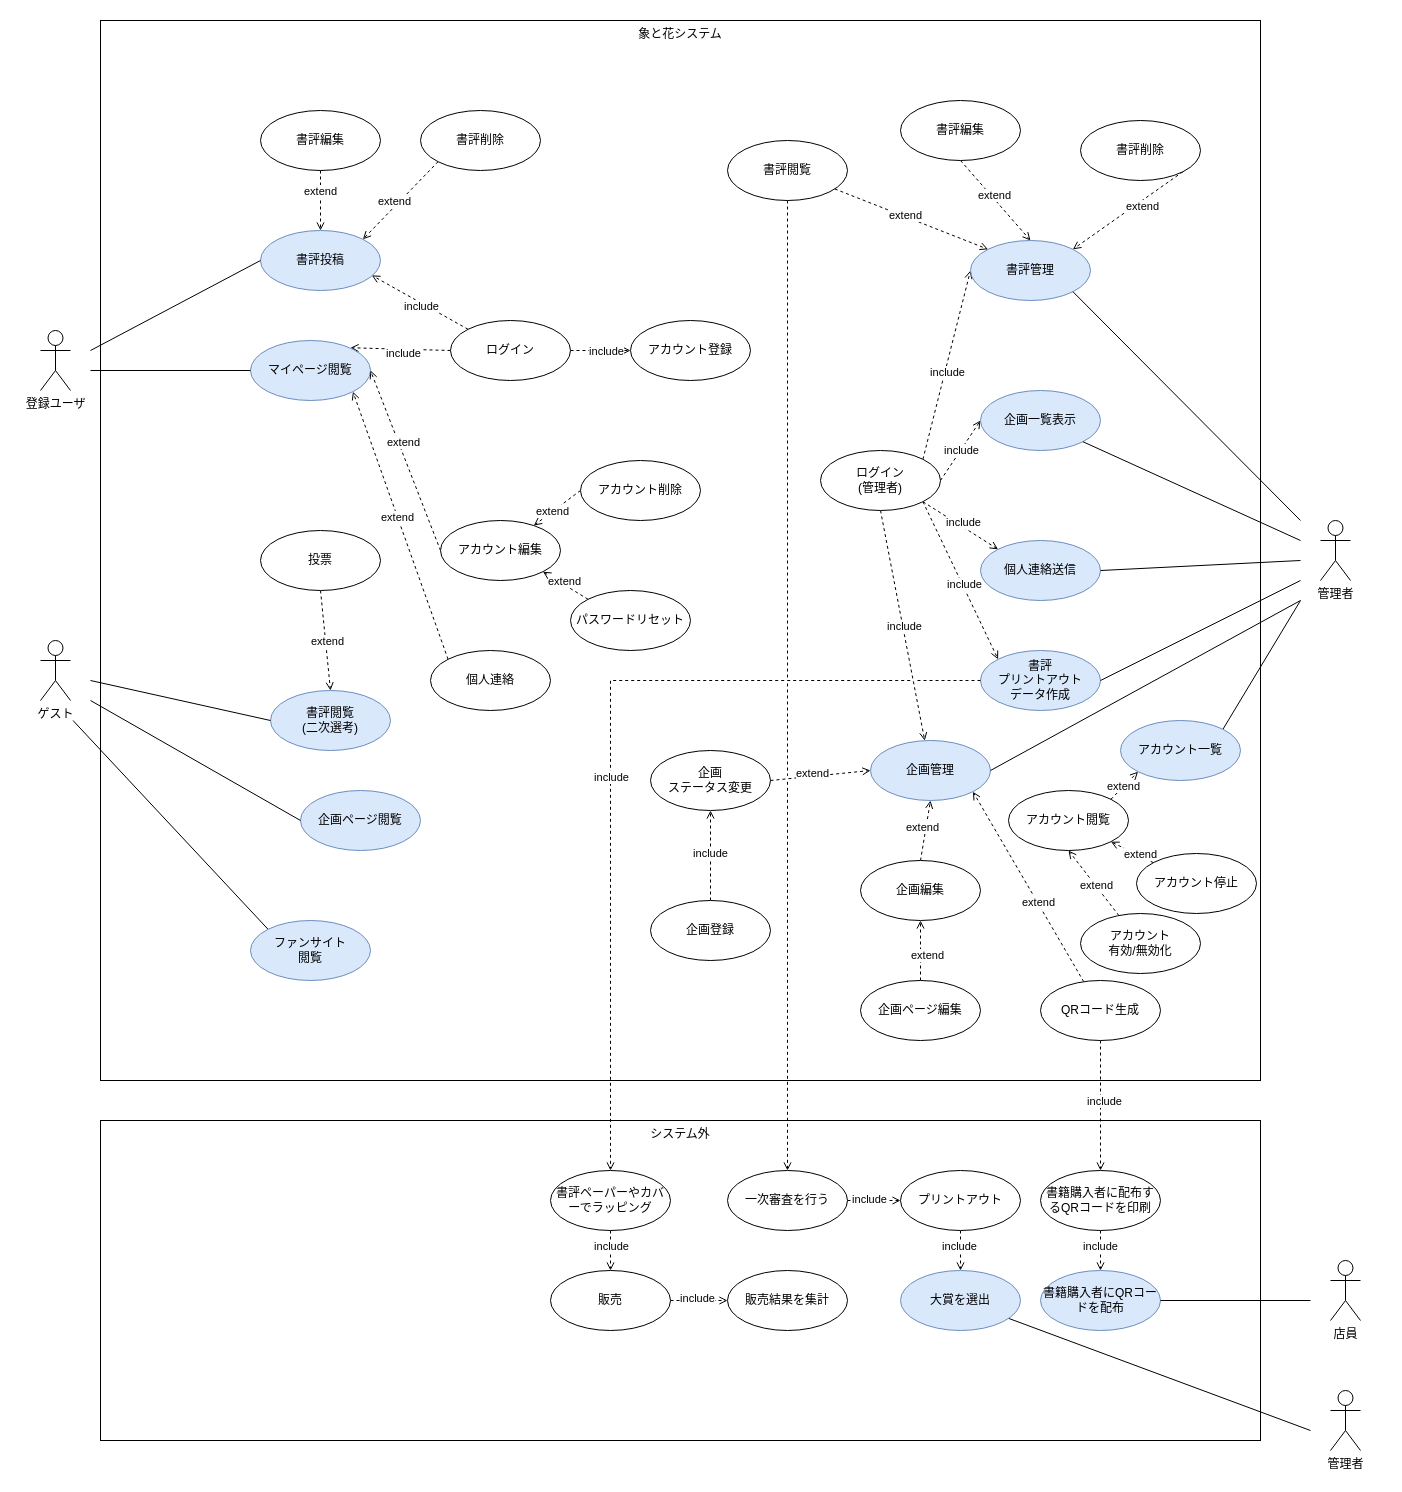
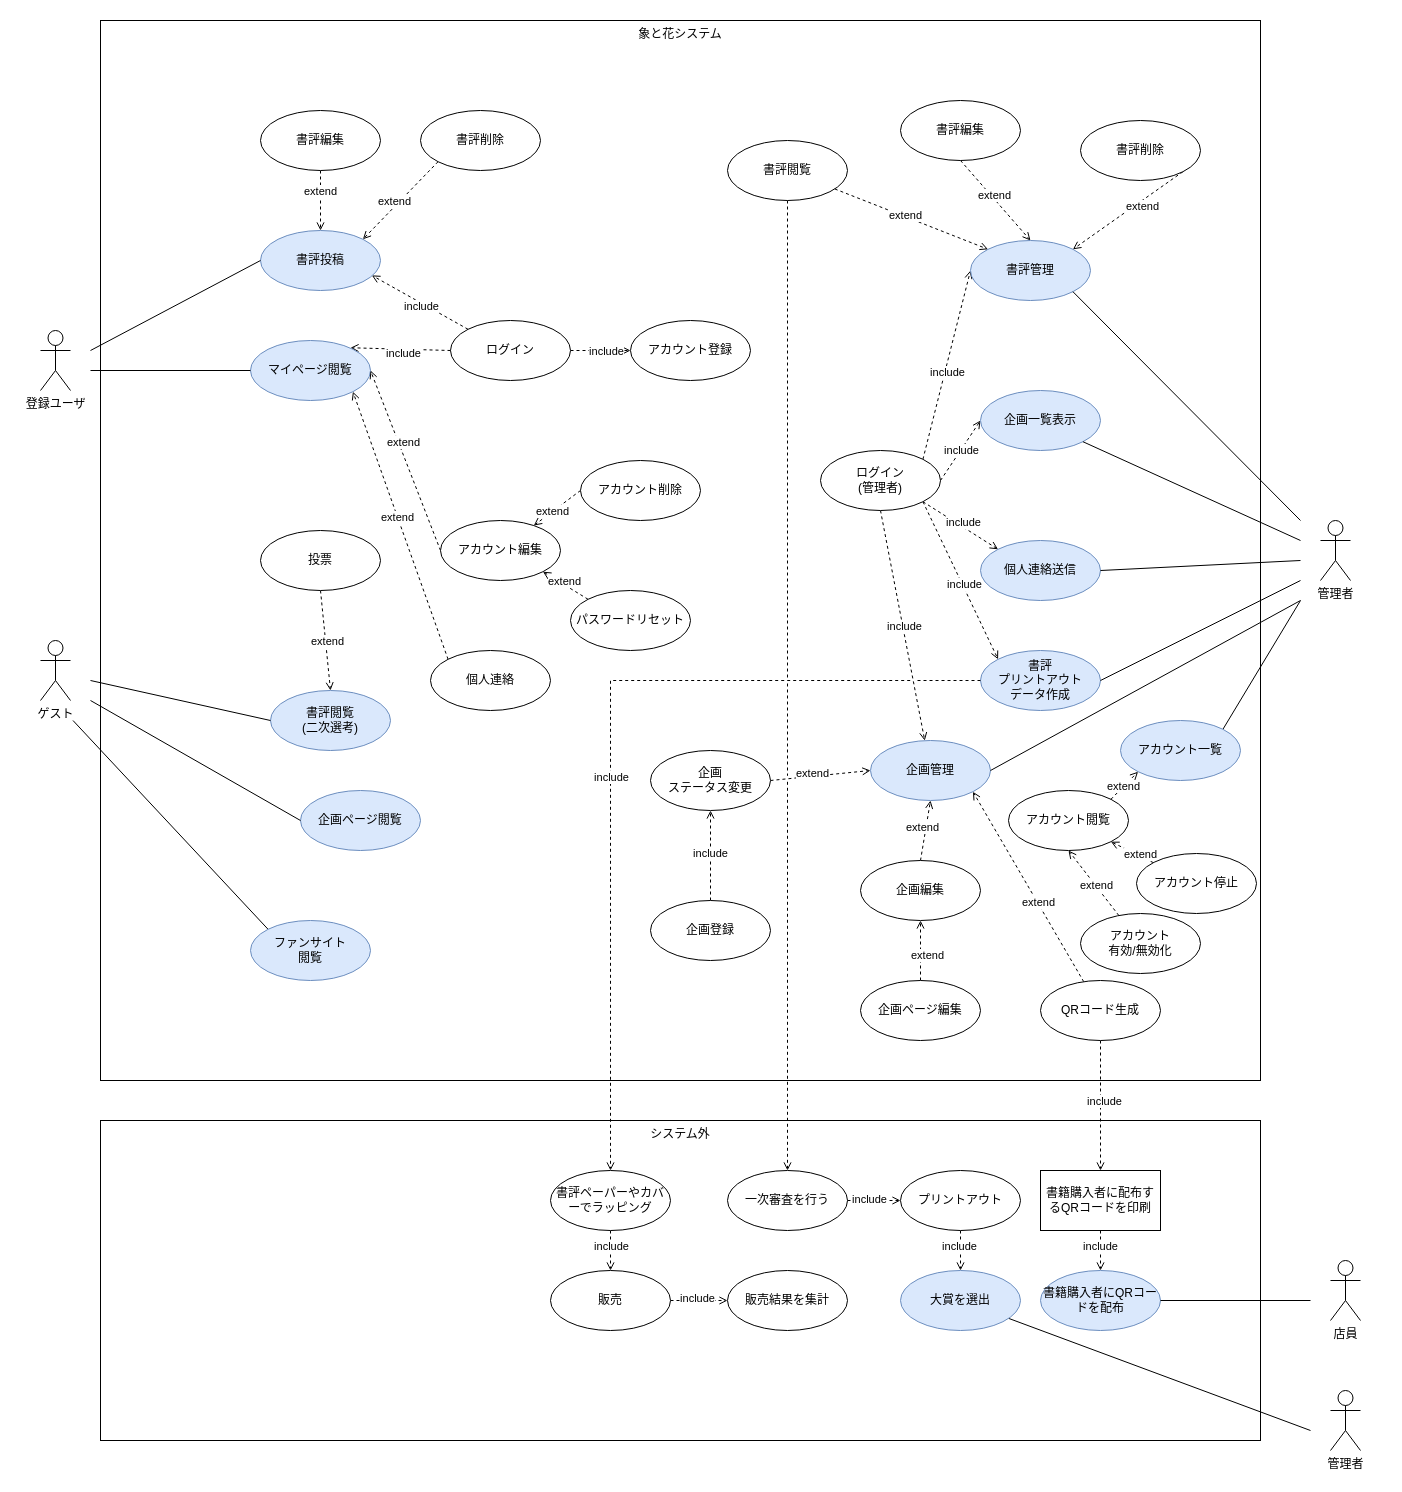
node "書籍購入者に配布するQRコードを印刷": shape ellipse -> rectangle
